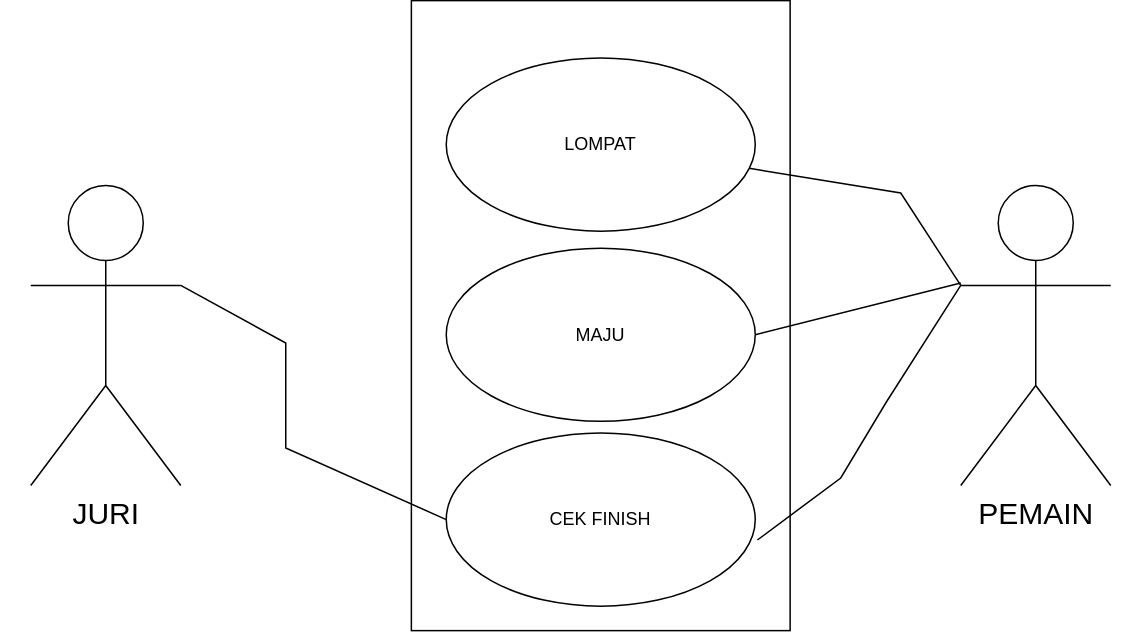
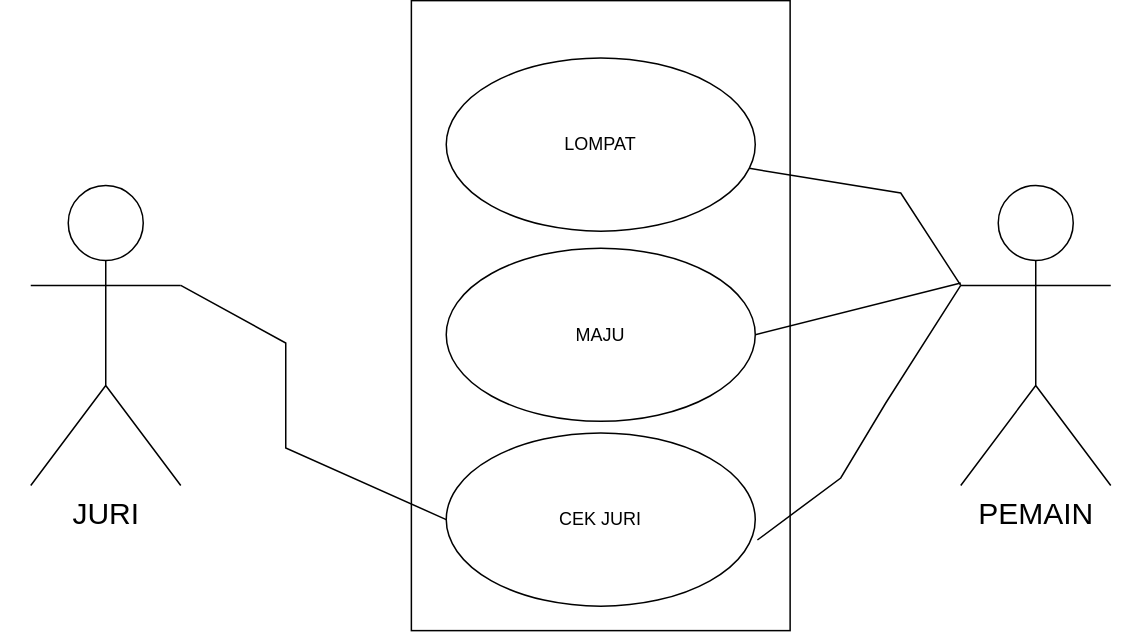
node "CEK FINISH": label "CEK FINISH" -> "CEK JURI"
